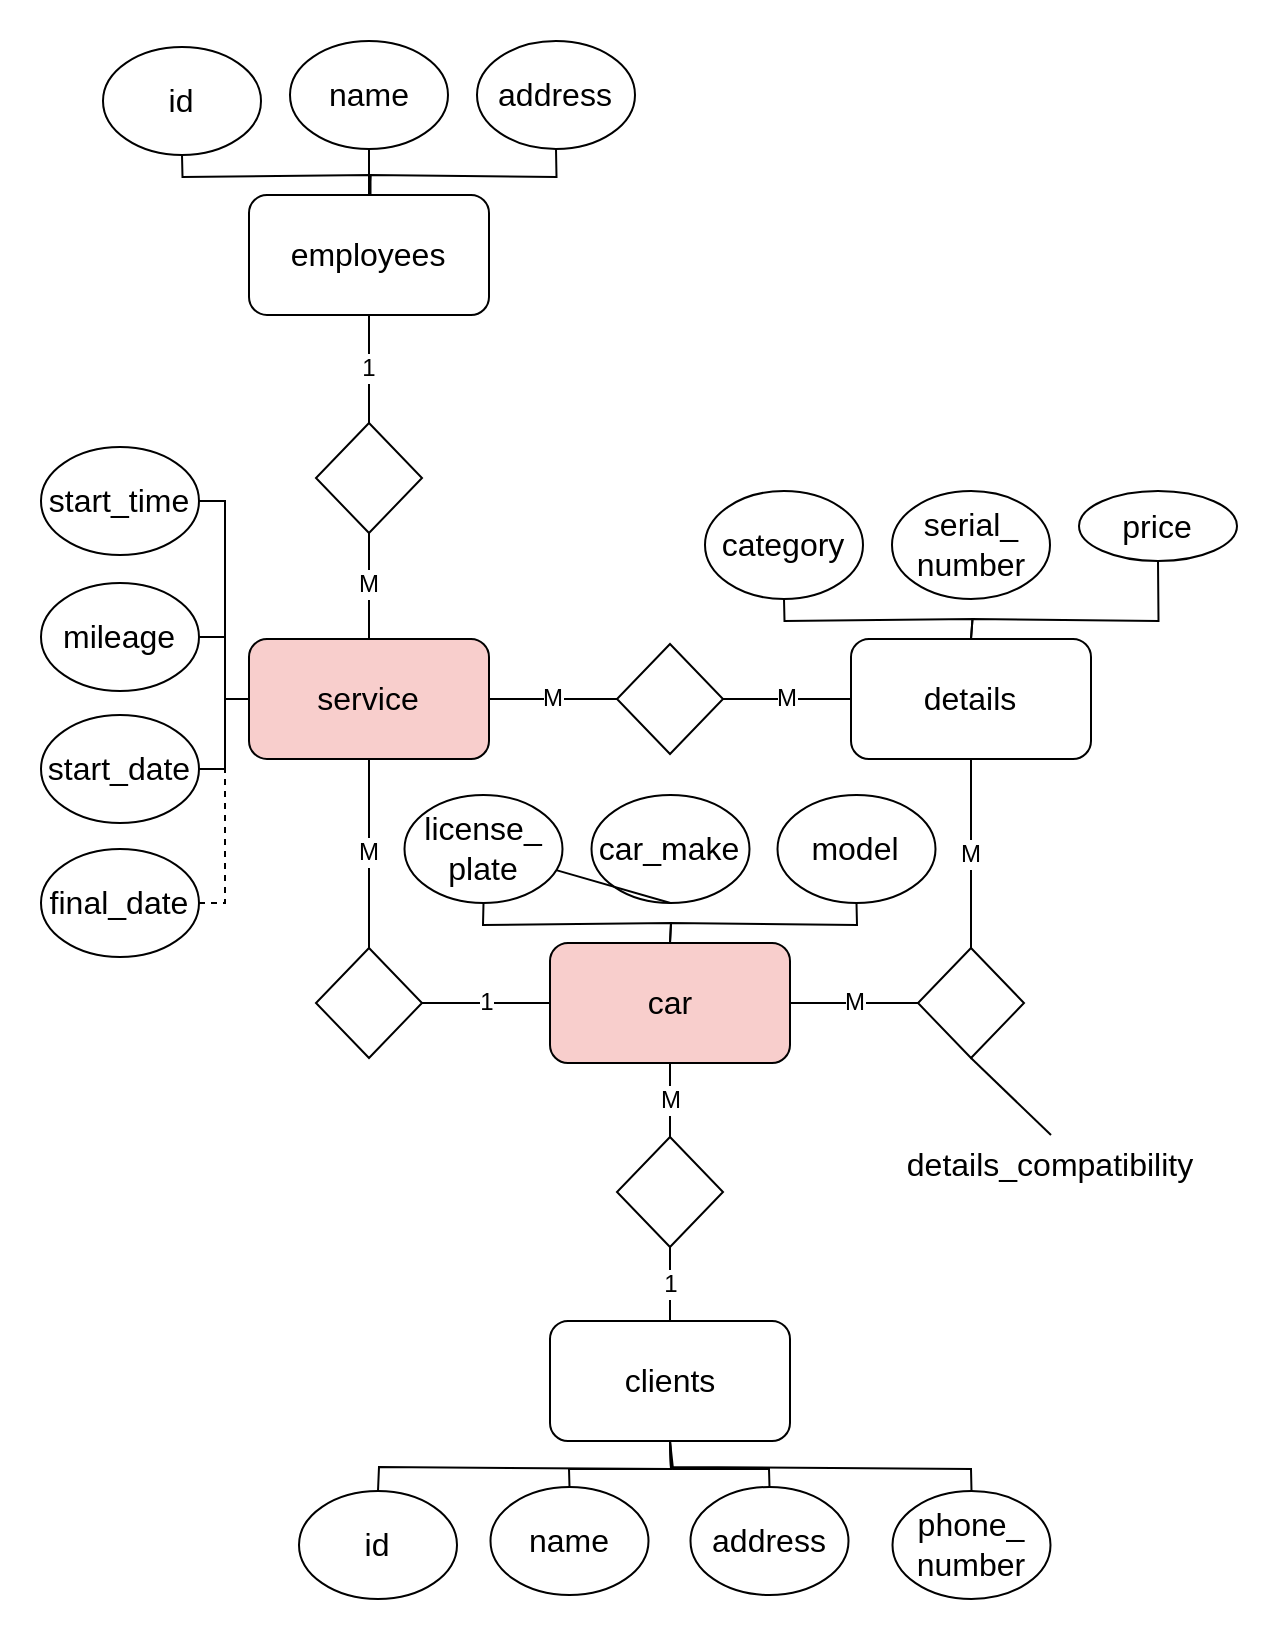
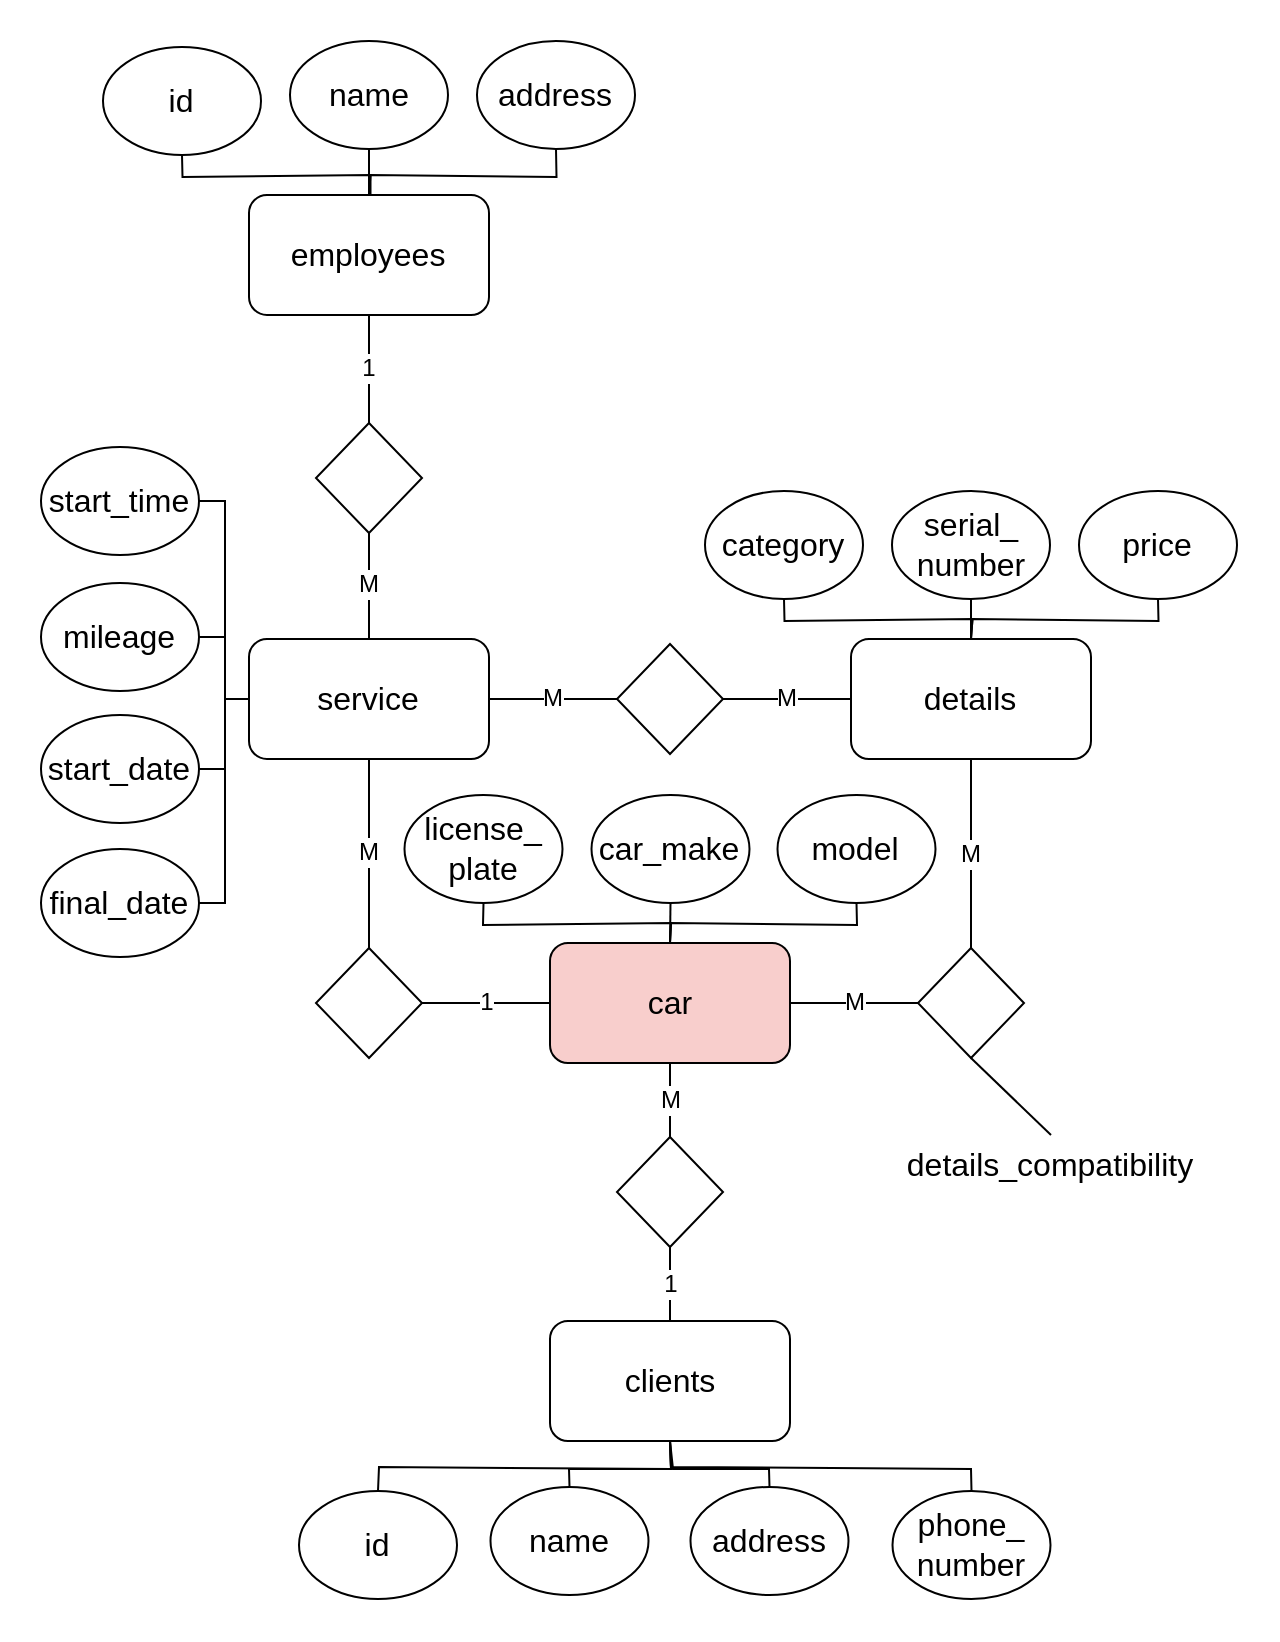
node "price": size 158x70 -> 158x108
edge "serial_ number" -- "details": added
node "service": fillcolor #f8cecc -> #ffffff
edge "service" -- "final_date": style dashed -> solid
edge "license_ plate" -- "car_make": now "car" -- "car_make"
